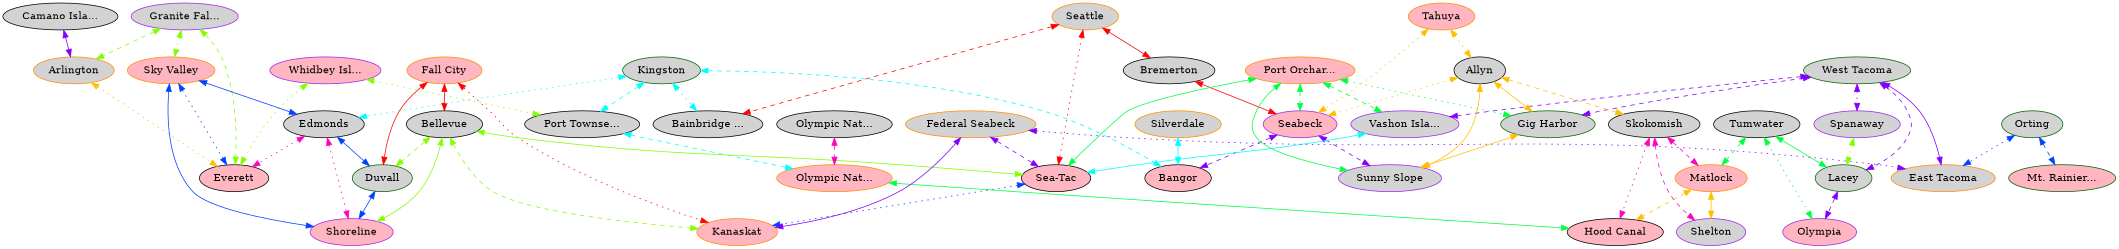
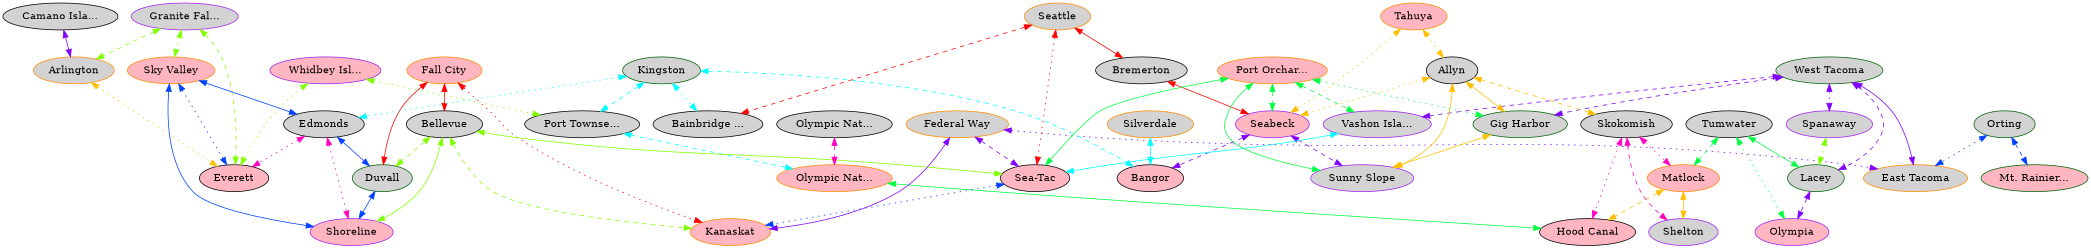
node "Federal Seabeck": label "Federal Seabeck" -> "Federal Way"
edge "Skokomish" -- "Matlock": style dashed -> dotted
